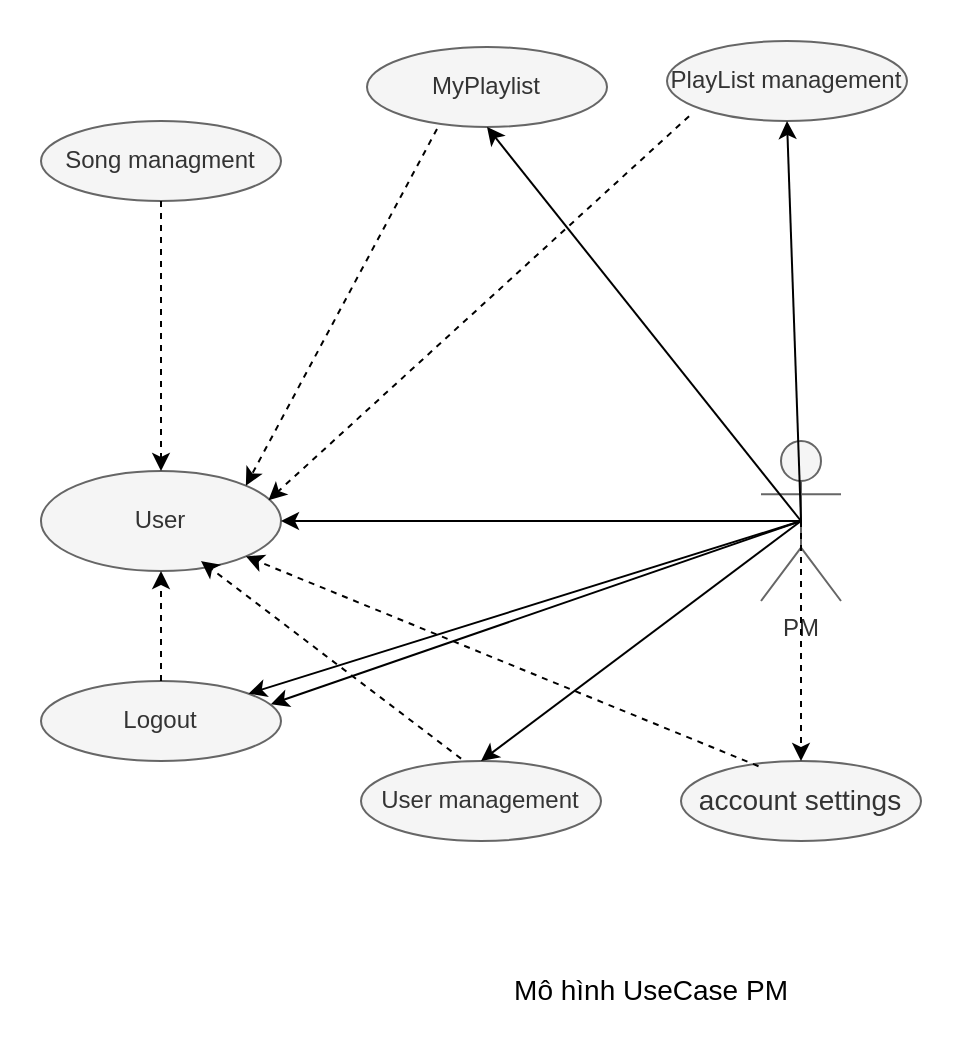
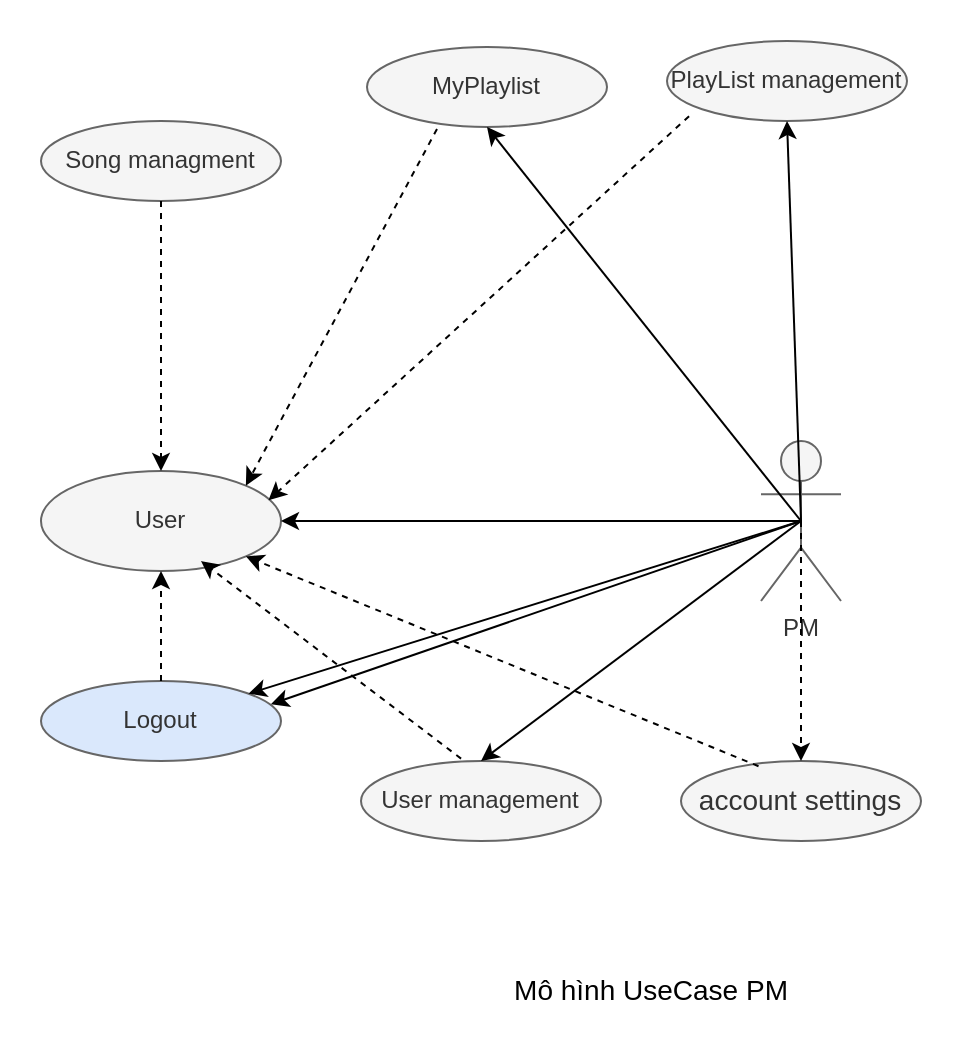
node "Logout": fillcolor #f5f5f5 -> #dae8fc
